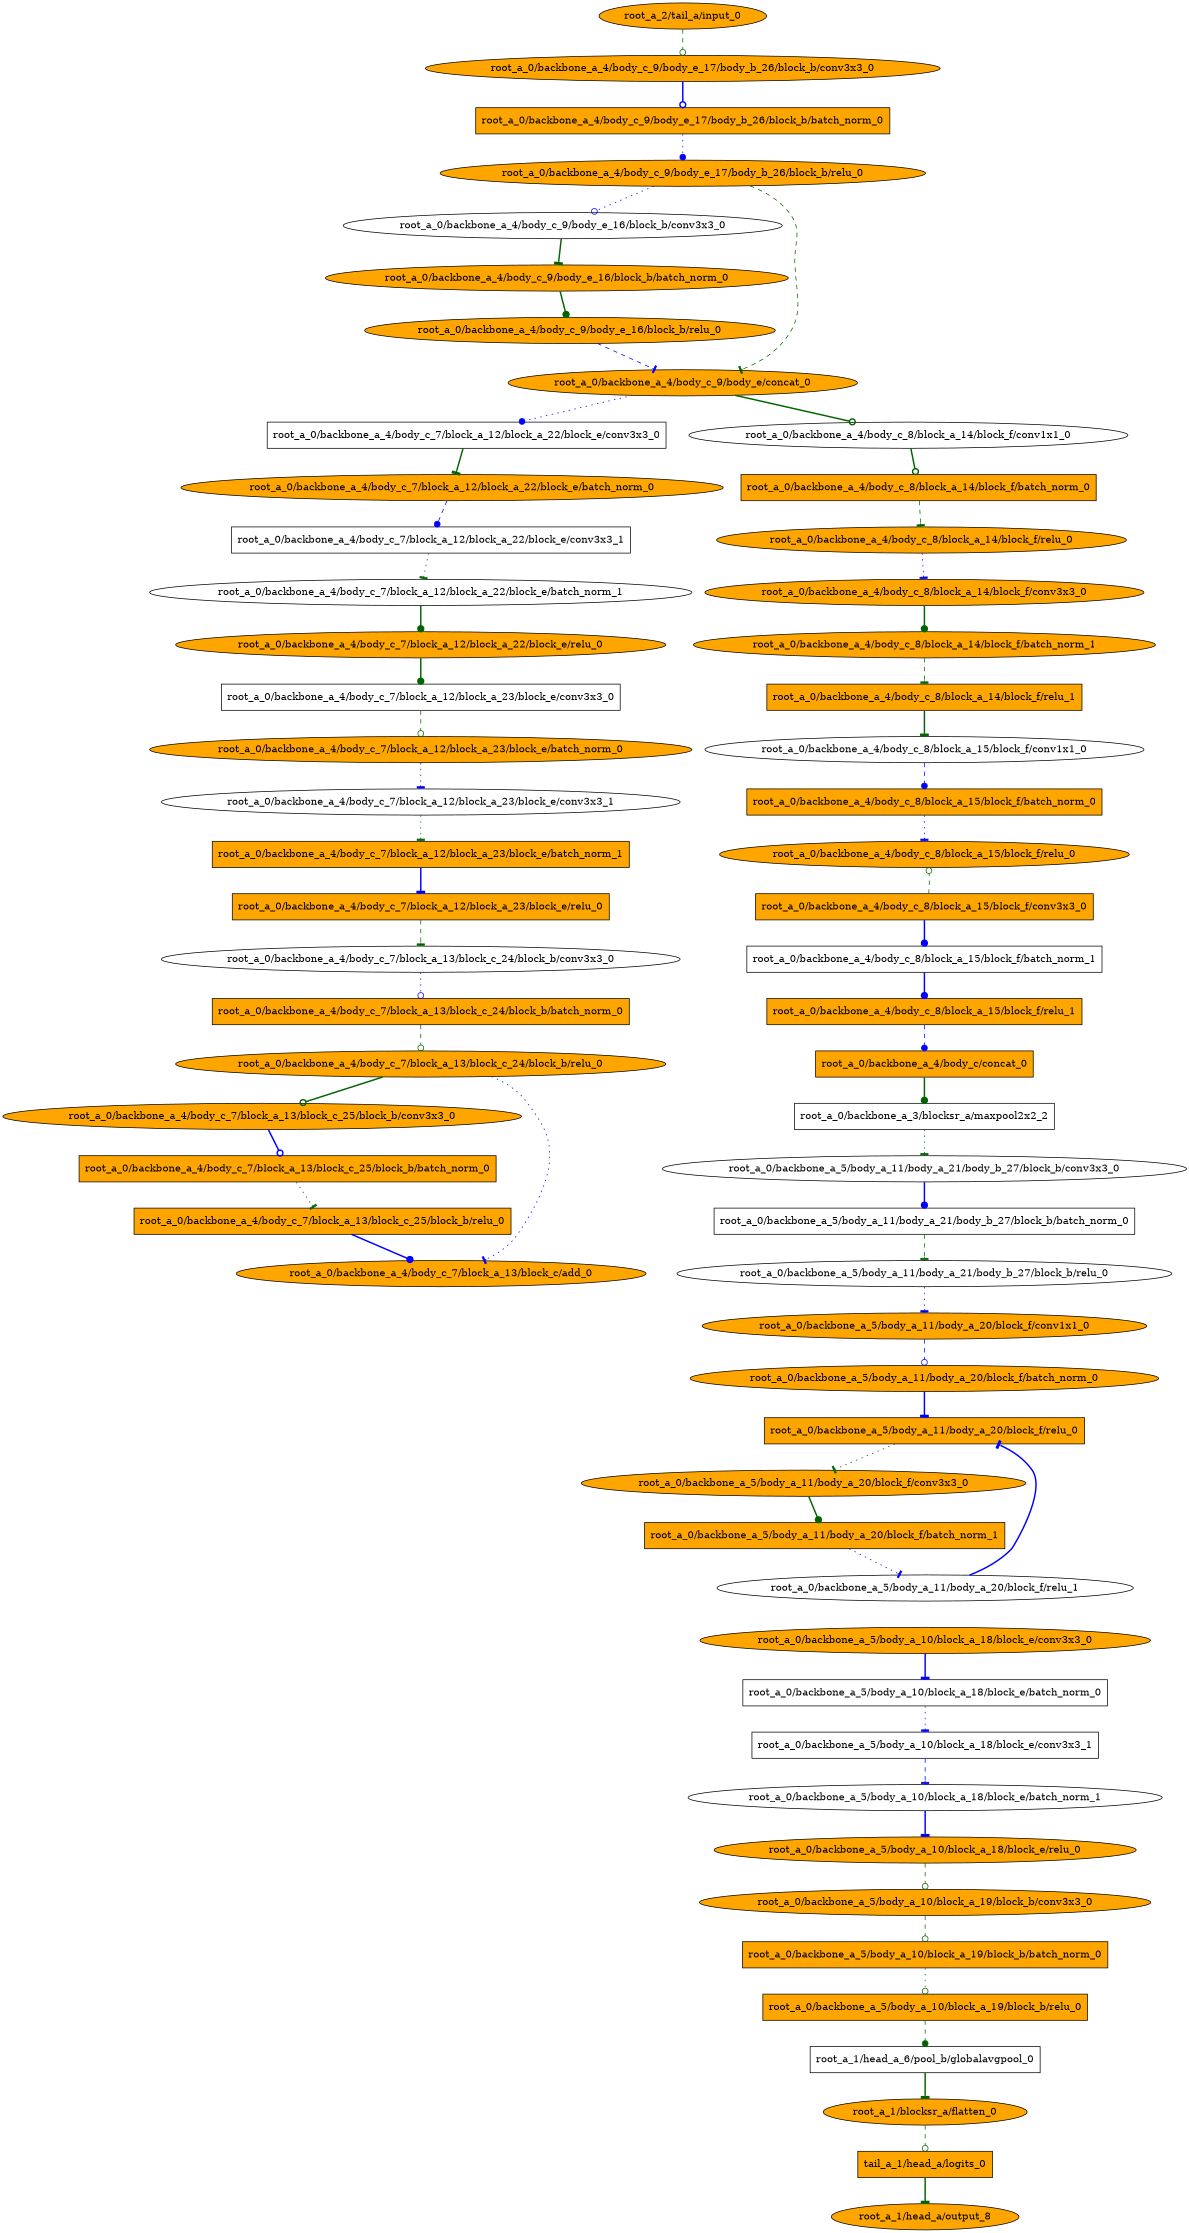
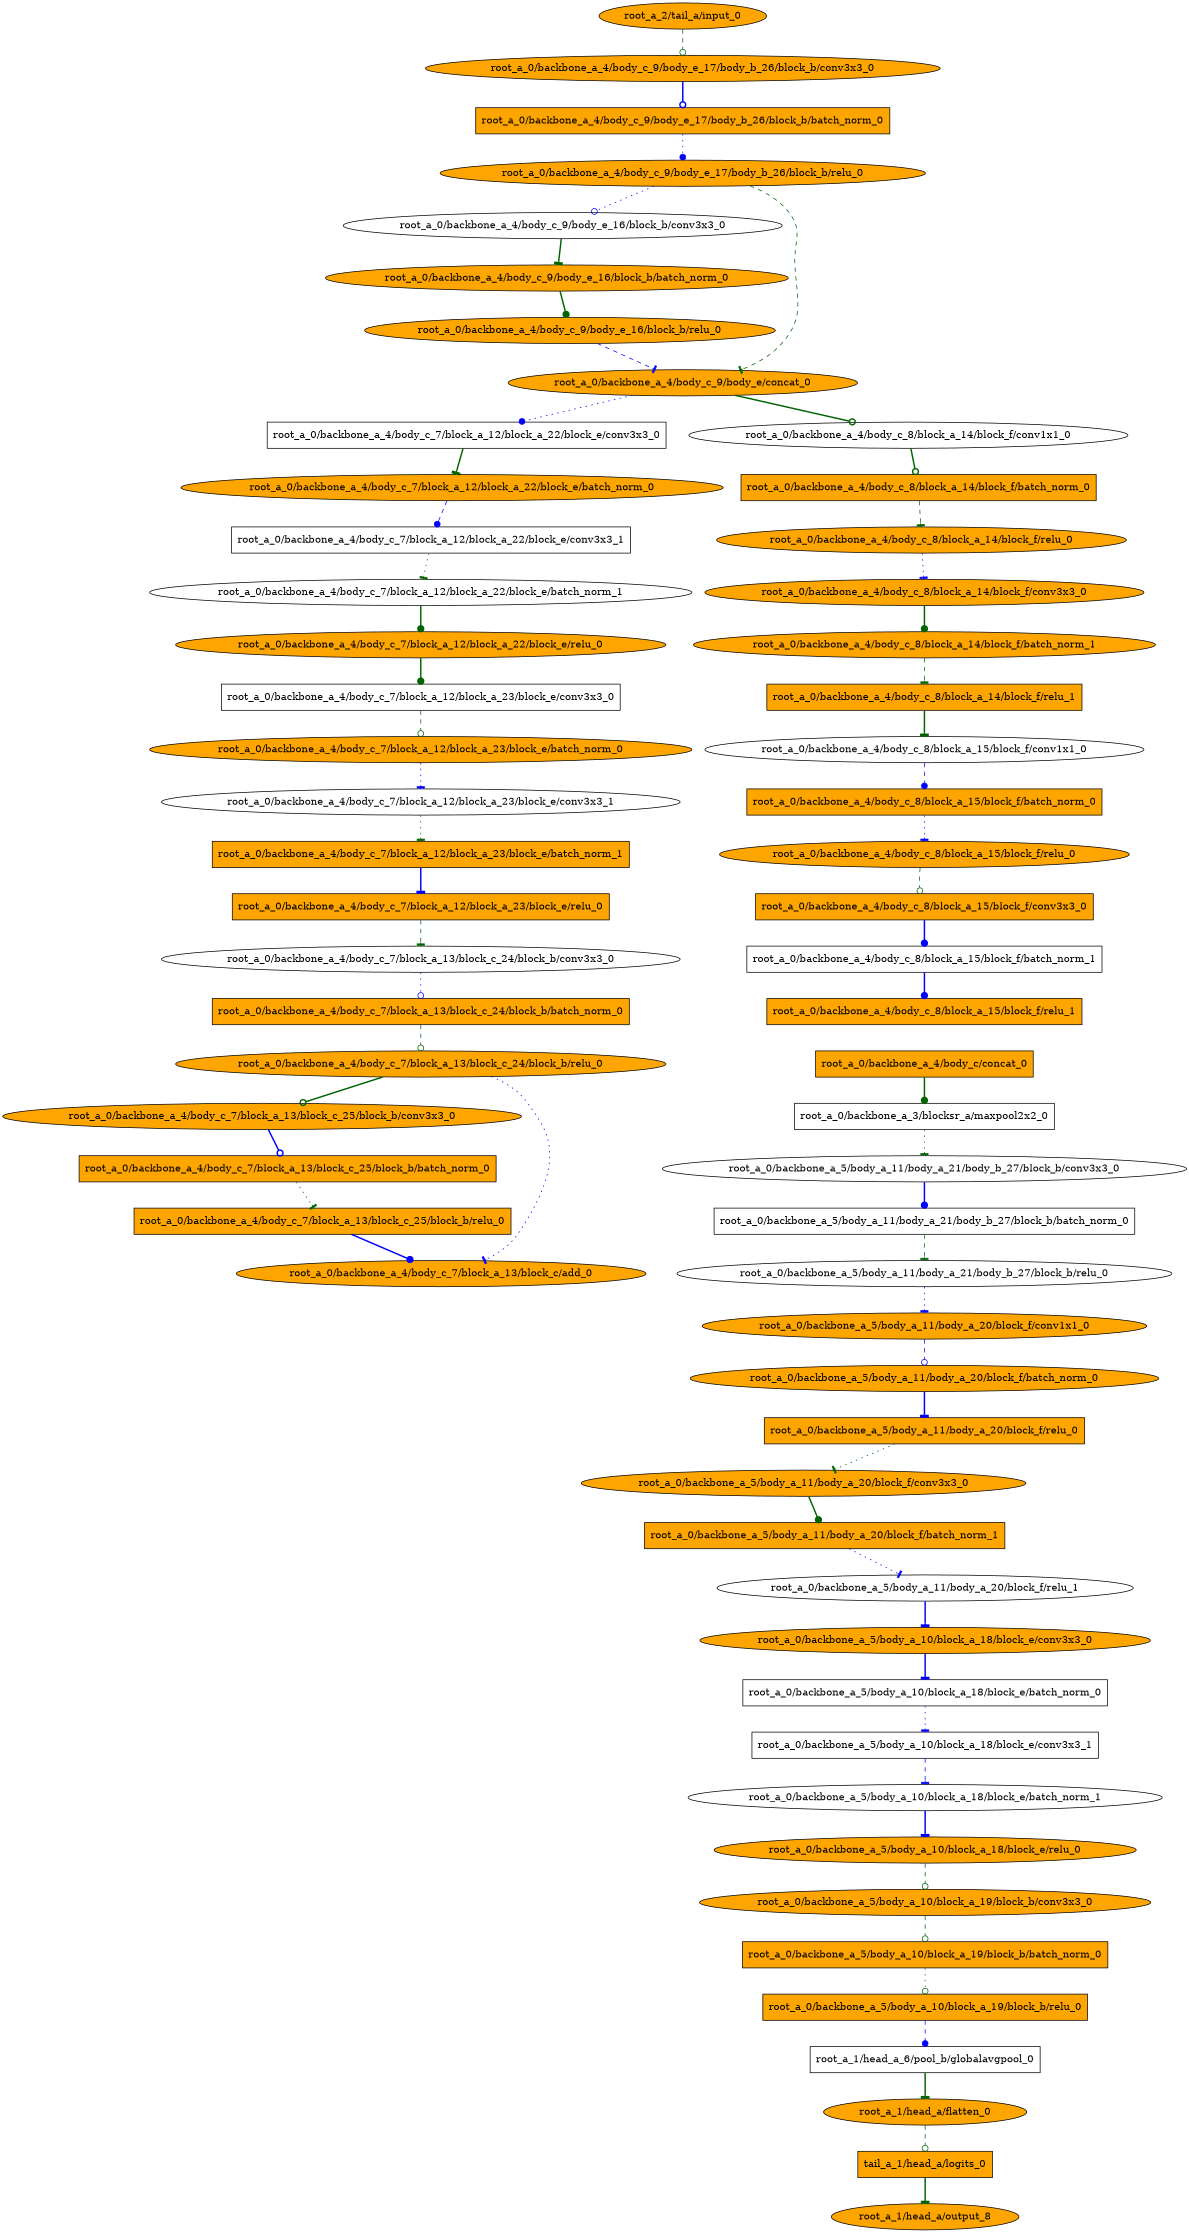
edge "root_a_0/backbone_a_4/body_c_8/block_a_15/block_f/conv3x3_0" -> "root_a_0/backbone_a_4/body_c_8/block_a_15/block_f/relu_0": reversed
edge "root_a_0/backbone_a_4/body_c_8/block_a_15/block_f/relu_1" -> "root_a_0/backbone_a_4/body_c/concat_0": removed
node "root_a_0/backbone_a_3/blocksr_a/maxpool2x2_2": label "root_a_0/backbone_a_3/blocksr_a/maxpool2x2_2" -> "root_a_0/backbone_a_3/blocksr_a/maxpool2x2_0"
edge "root_a_0/backbone_a_5/body_a_11/body_a_20/block_f/relu_1" -> "root_a_0/backbone_a_5/body_a_11/body_a_20/block_f/relu_0": now "root_a_0/backbone_a_5/body_a_11/body_a_20/block_f/relu_1" -> "root_a_0/backbone_a_5/body_a_10/block_a_18/block_e/conv3x3_0"
edge "root_a_0/backbone_a_5/body_a_10/block_a_19/block_b/relu_0" -> "root_a_1/head_a_6/pool_b/globalavgpool_0": color darkgreen -> blue
node "root_a_1/blocksr_a/flatten_0": label "root_a_1/blocksr_a/flatten_0" -> "root_a_1/head_a/flatten_0"
